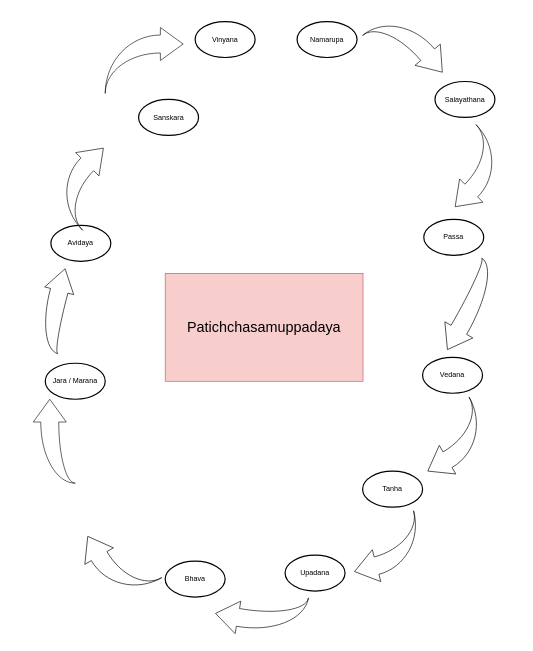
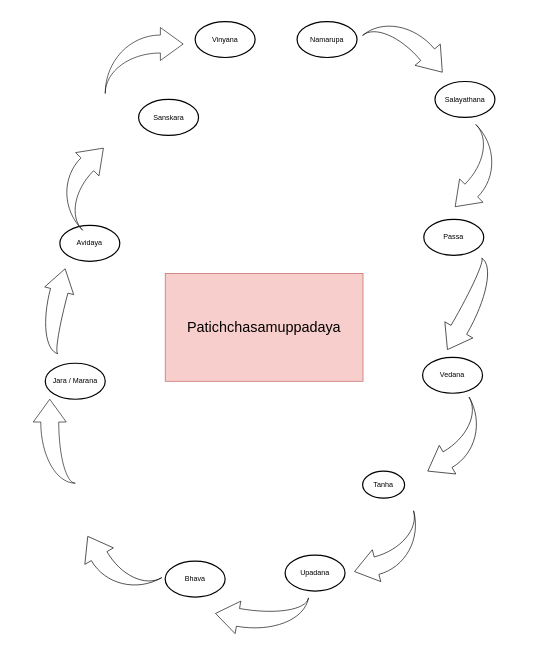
node "Avidaya": moved (81, 243) -> (90, 243)
node "Tanha": size 60x36 -> 42x27
